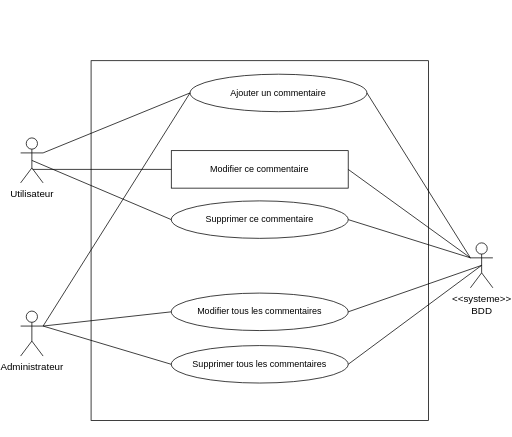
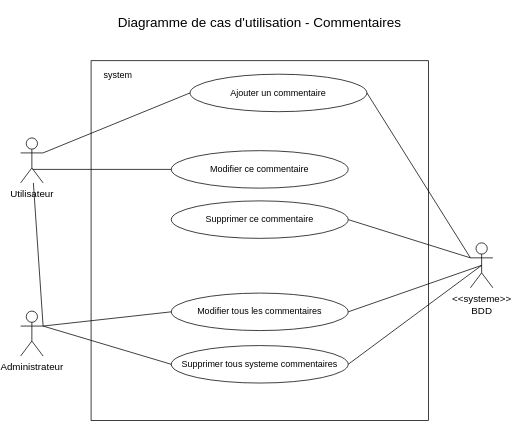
node "Diagramme de cas d'utilisation - Commentaires": added
node "system": added
node "Modifier ce commentaire": shape rectangle -> ellipse
edge "Utilisateur" -- "Supprimer ce commentaire": removed
edge "Ajouter un commentaire" -- "Administrateur": now "Utilisateur" -- "Administrateur"
edge "Modifier ce commentaire" -- "<<systeme>> BDD": removed
node "Supprimer tous les commentaires": label "Supprimer tous les commentaires" -> "Supprimer tous systeme commentaires"
